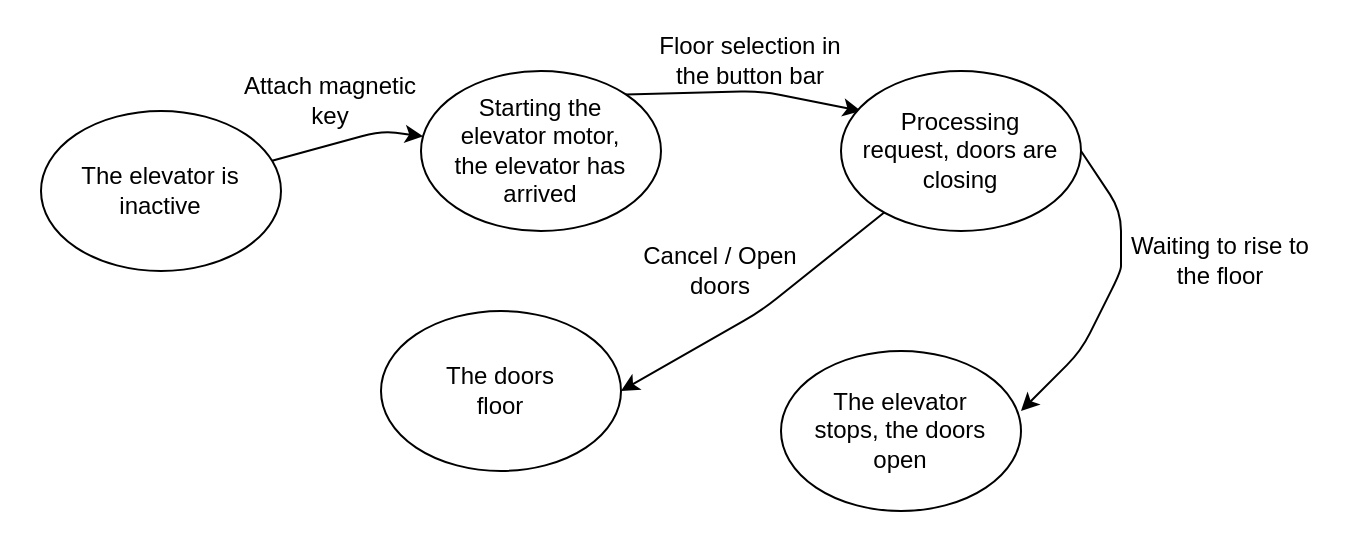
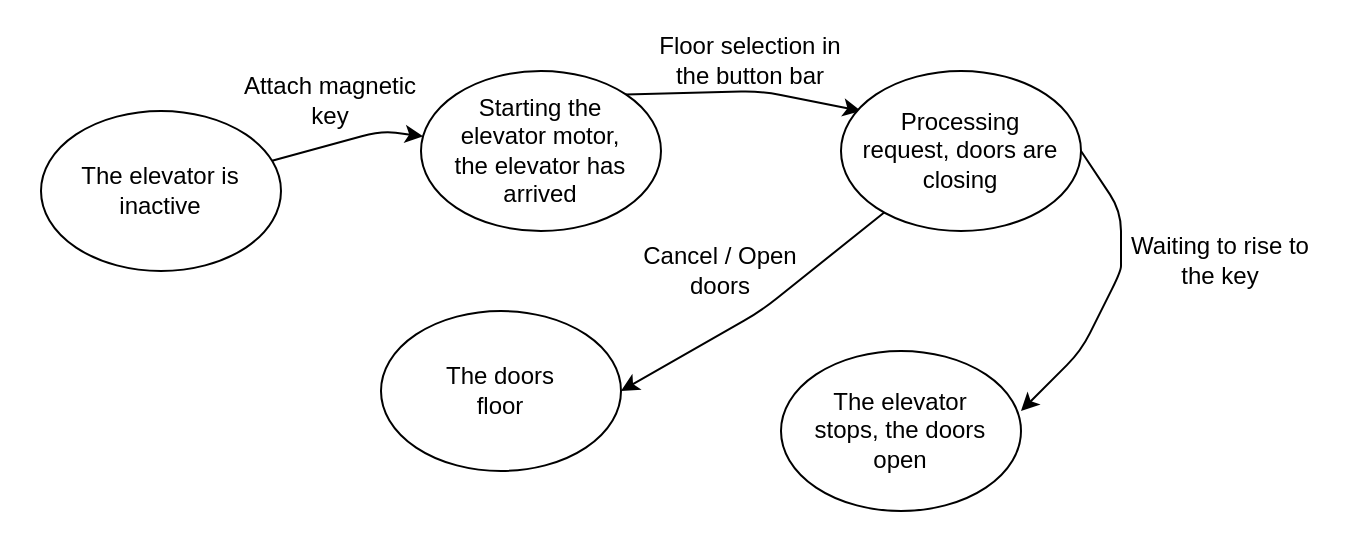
node "Waiting to rise to the floor": label "Waiting to rise to the floor" -> "Waiting to rise to the key"
